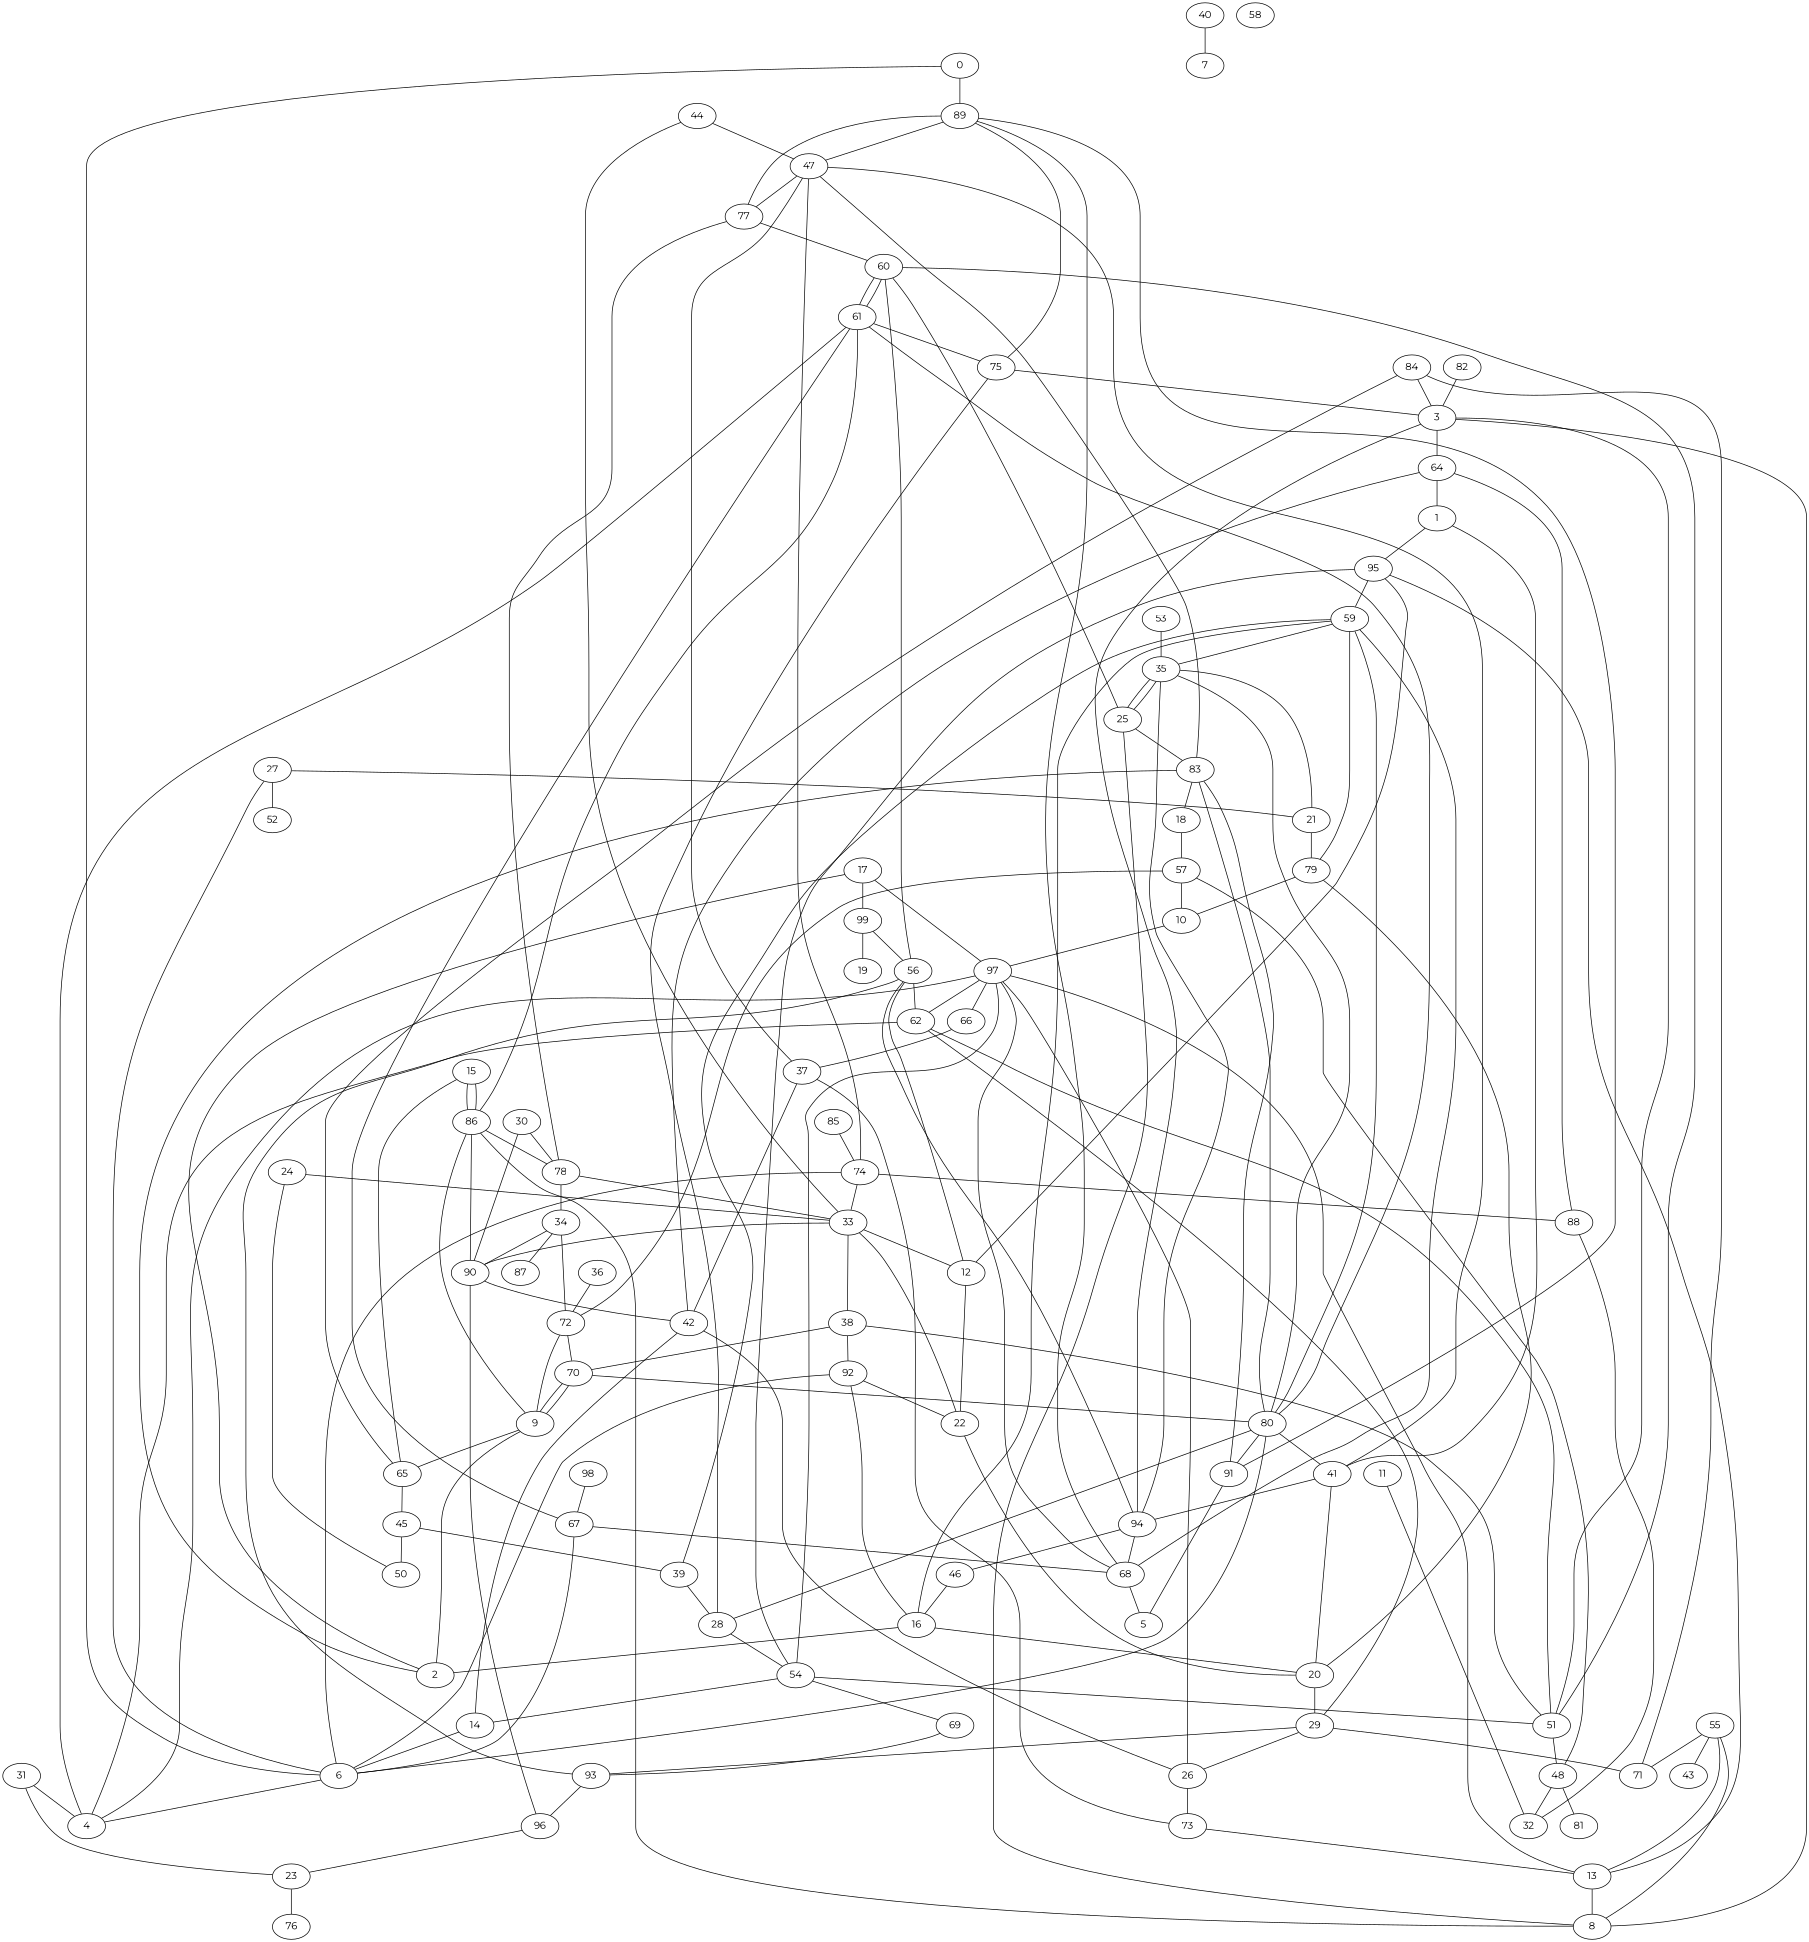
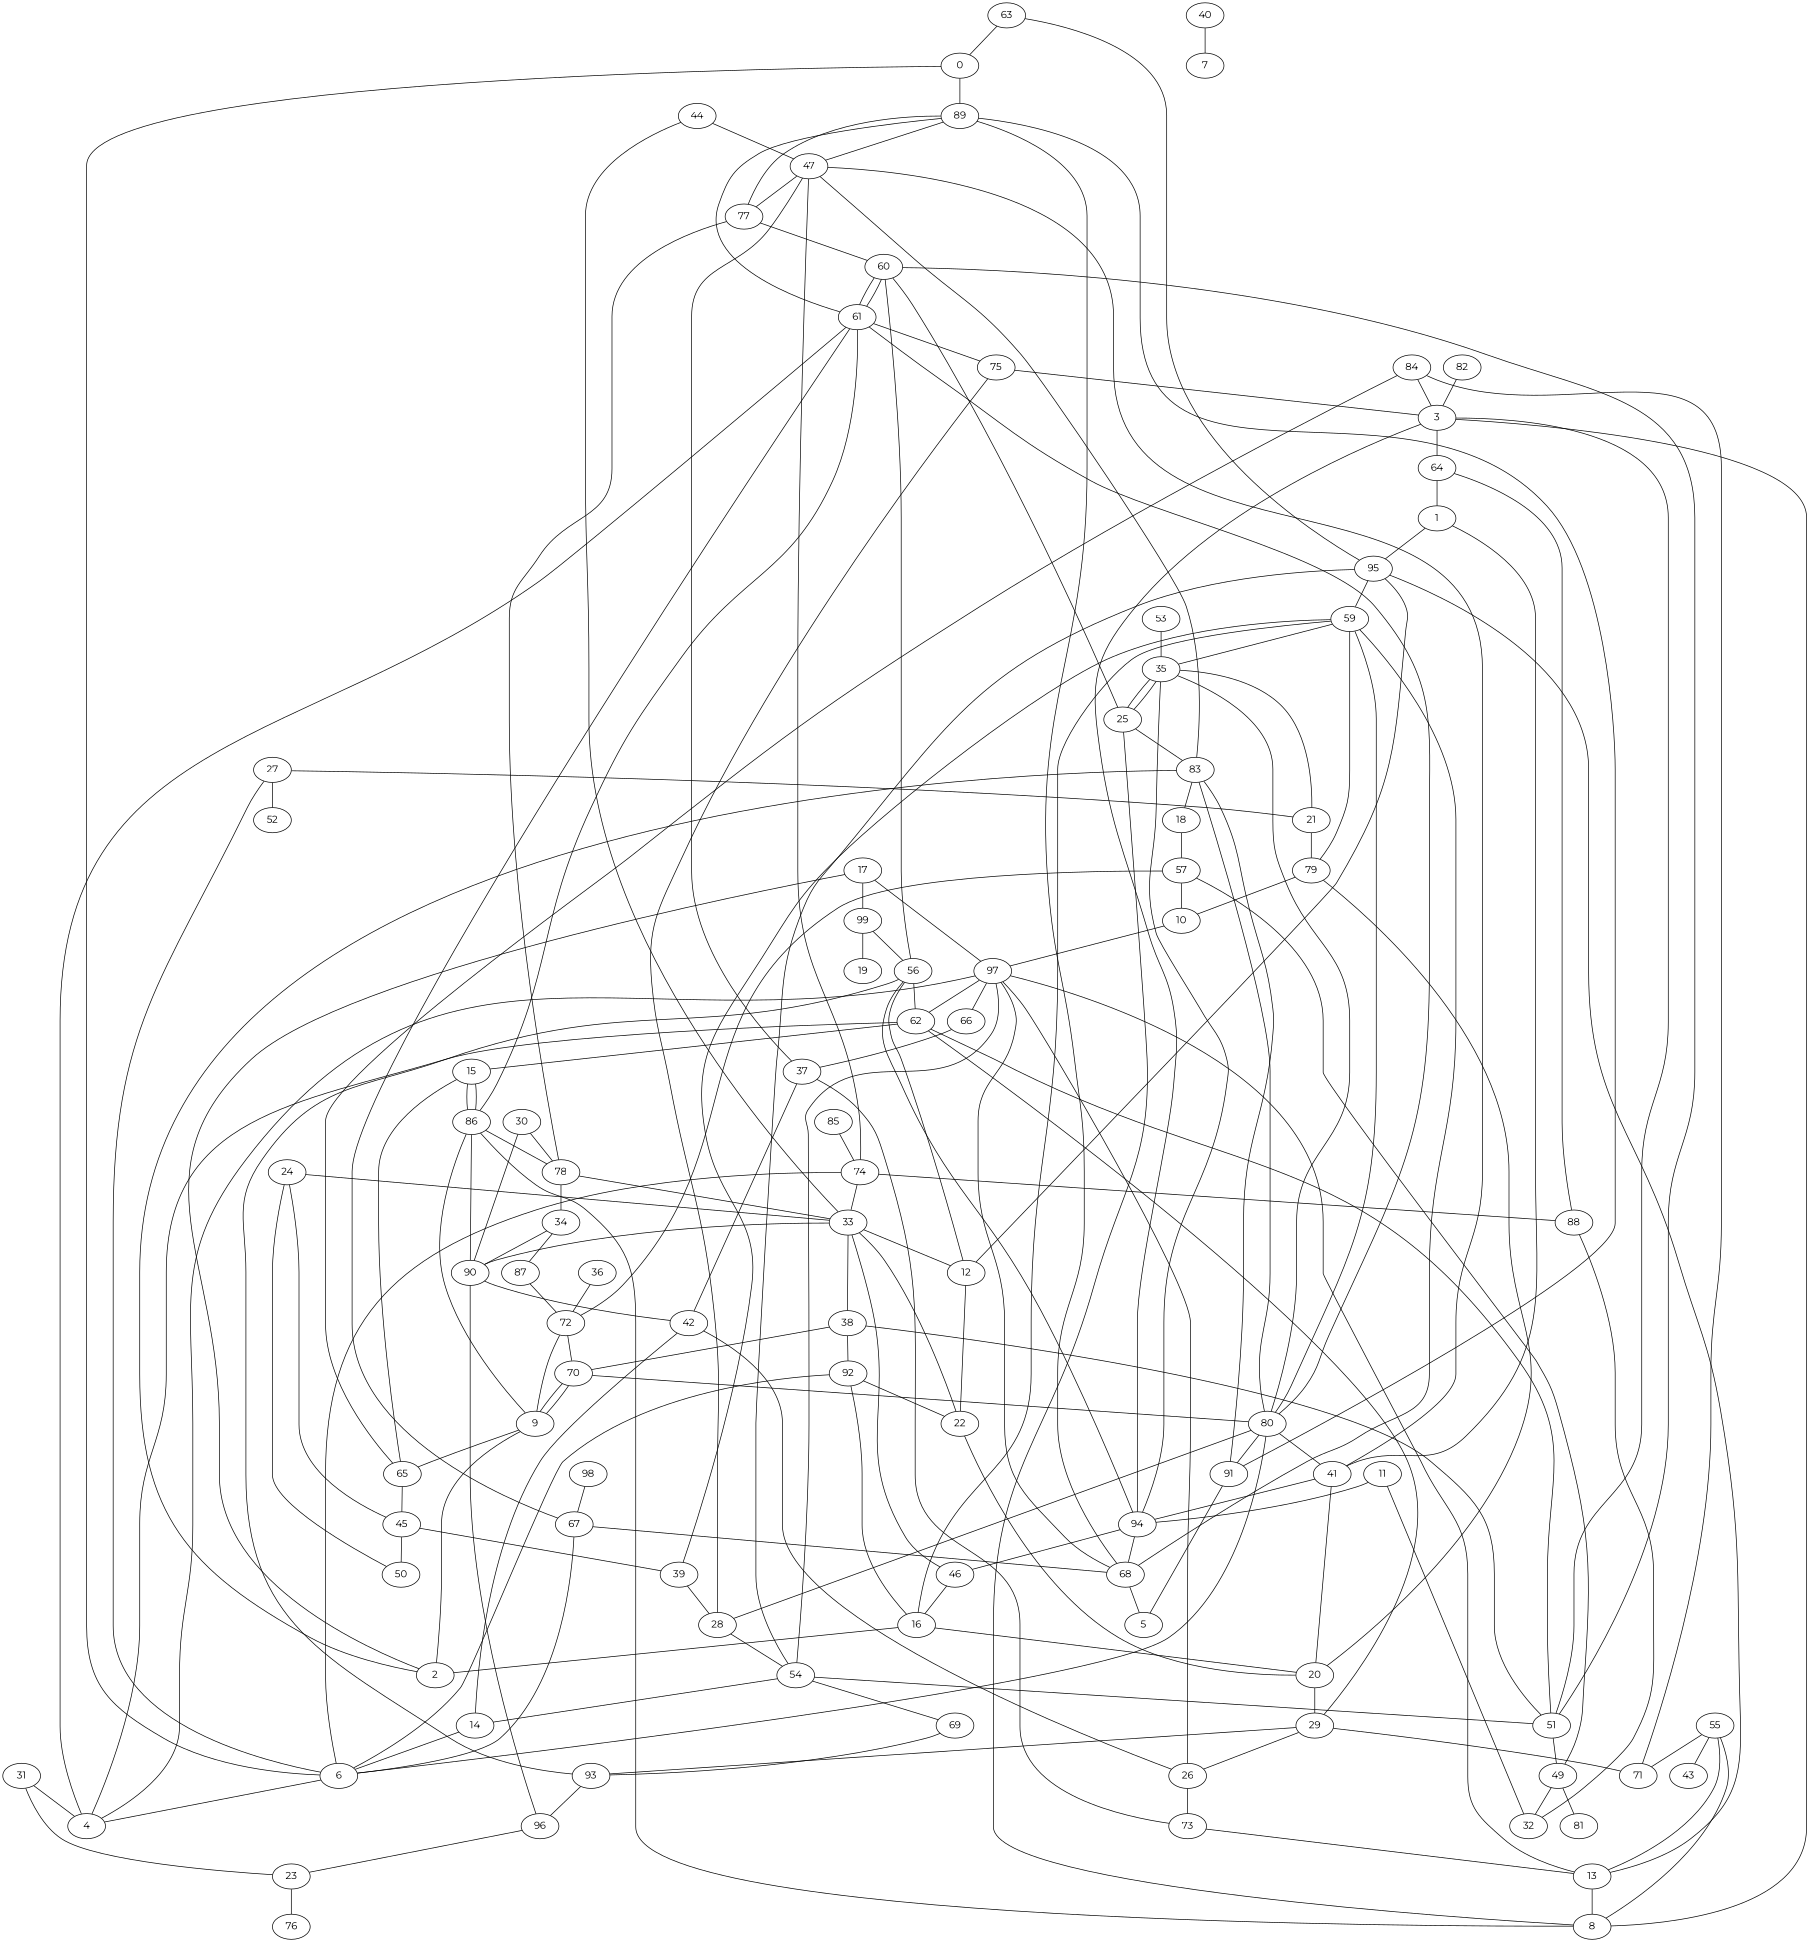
node "63": added
node "58": removed
edge "89" -- "75": now "89" -- "61"
edge "64" -- "42": removed
edge "62" -- "15": added
edge "34" -- "72": now "87" -- "72"
edge "24" -- "45": added
edge "33" -- "46": added
edge "11" -- "94": added
node "48": label "48" -> "49"
